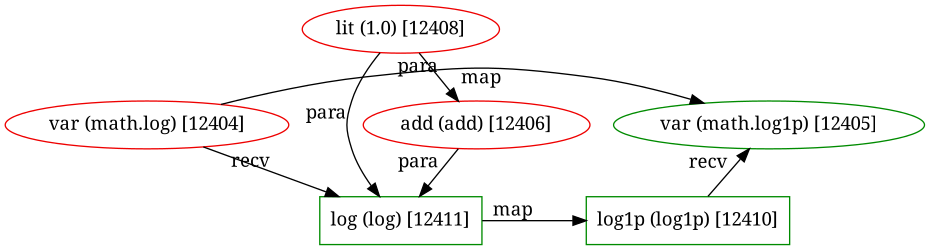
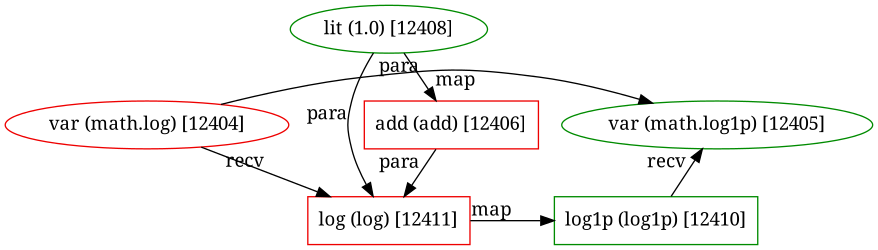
node "lit (1.0) [12408]": color red2 -> green4
node "add (add) [12406]": shape ellipse -> box
node "log (log) [12411]": color green4 -> red2
